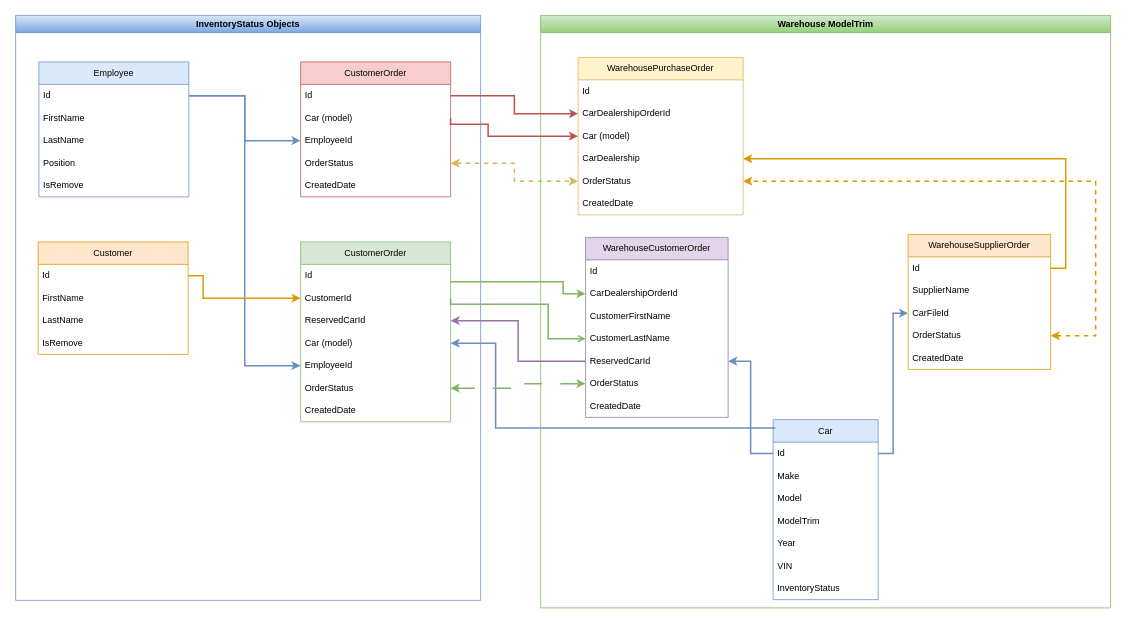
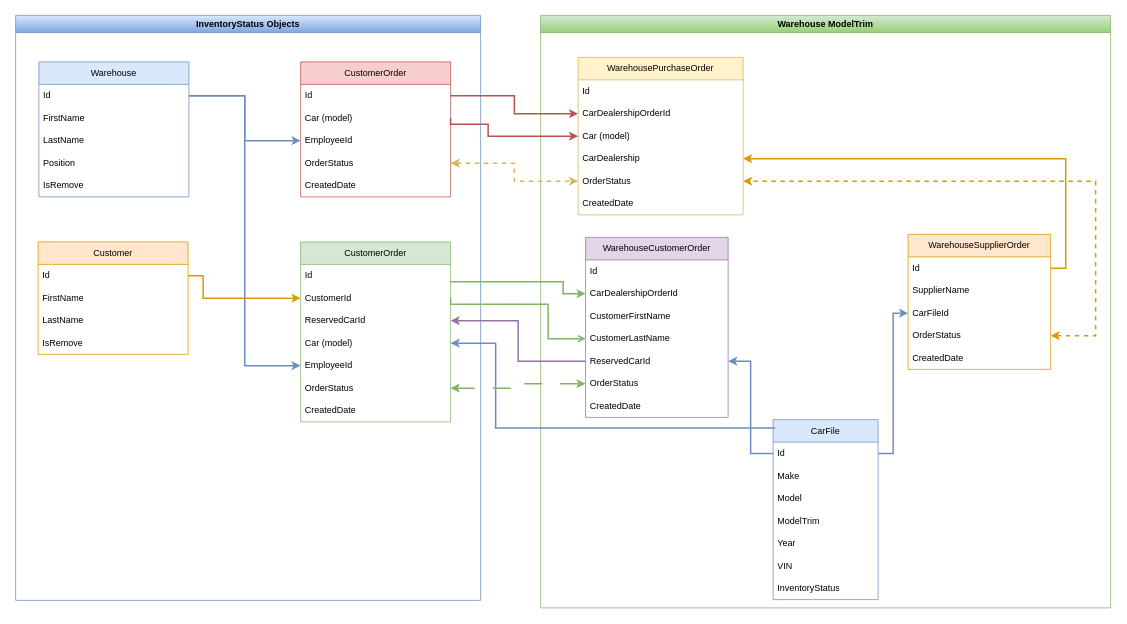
node "Employee": label "Employee" -> "Warehouse"
node "Car": label "Car" -> "CarFile"
